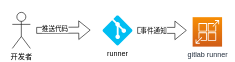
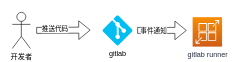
node "runner": label "runner" -> "gitlab"
